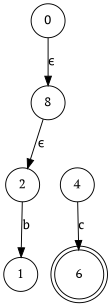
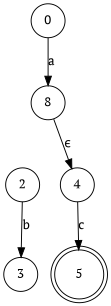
edge "0" -> "8": label "ϵ" -> "a"
edge "8" -> "2": now "8" -> "4"
node "1": label "1" -> "3"
node "6": label "6" -> "5"
